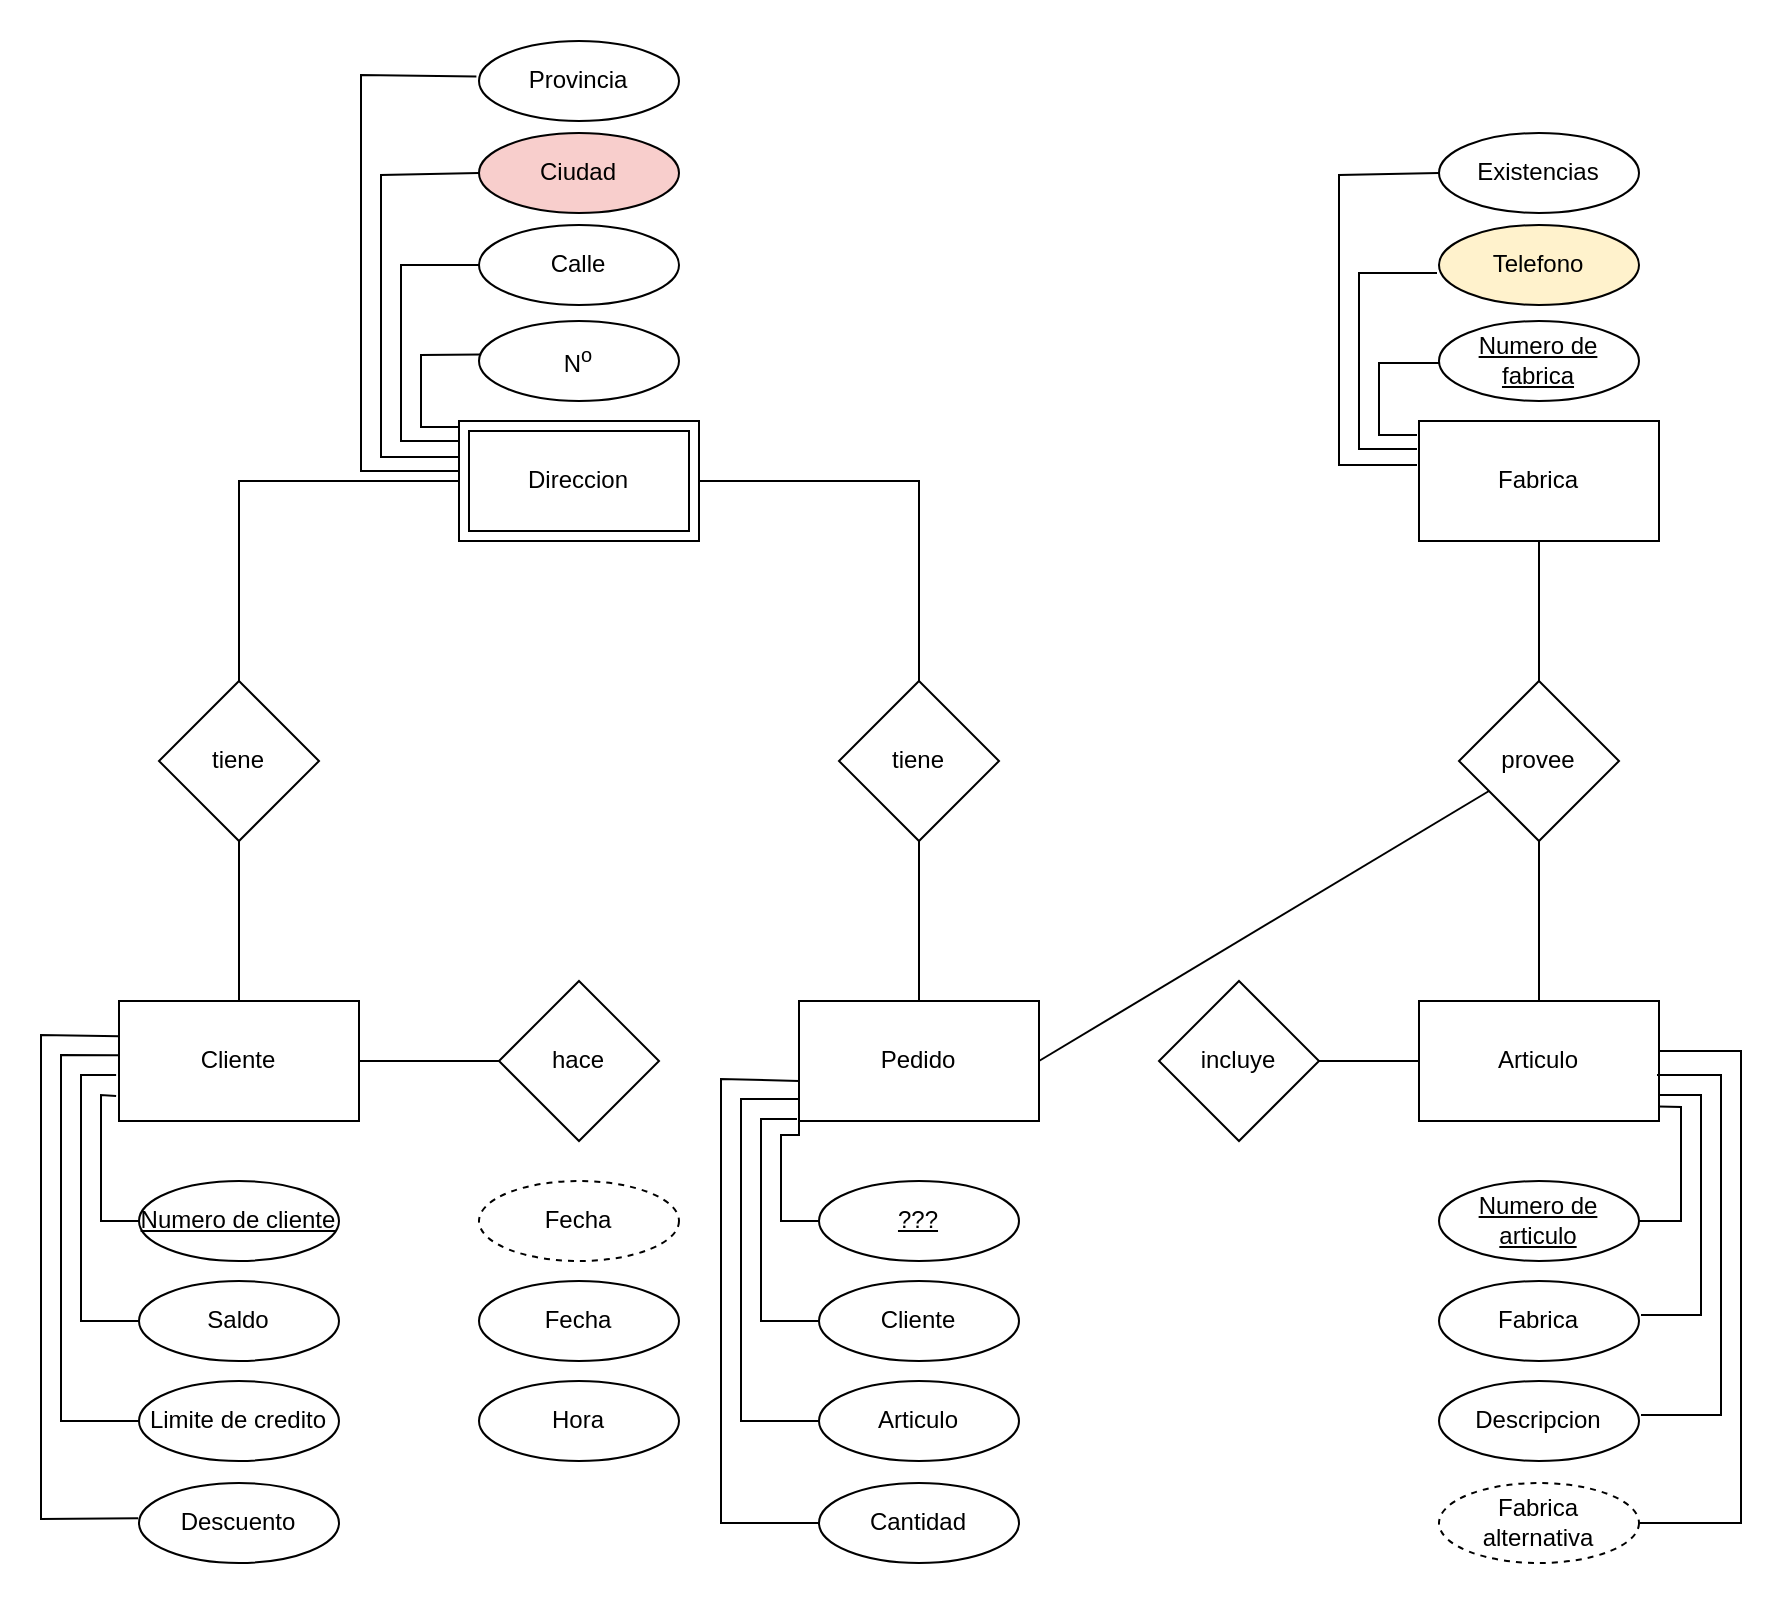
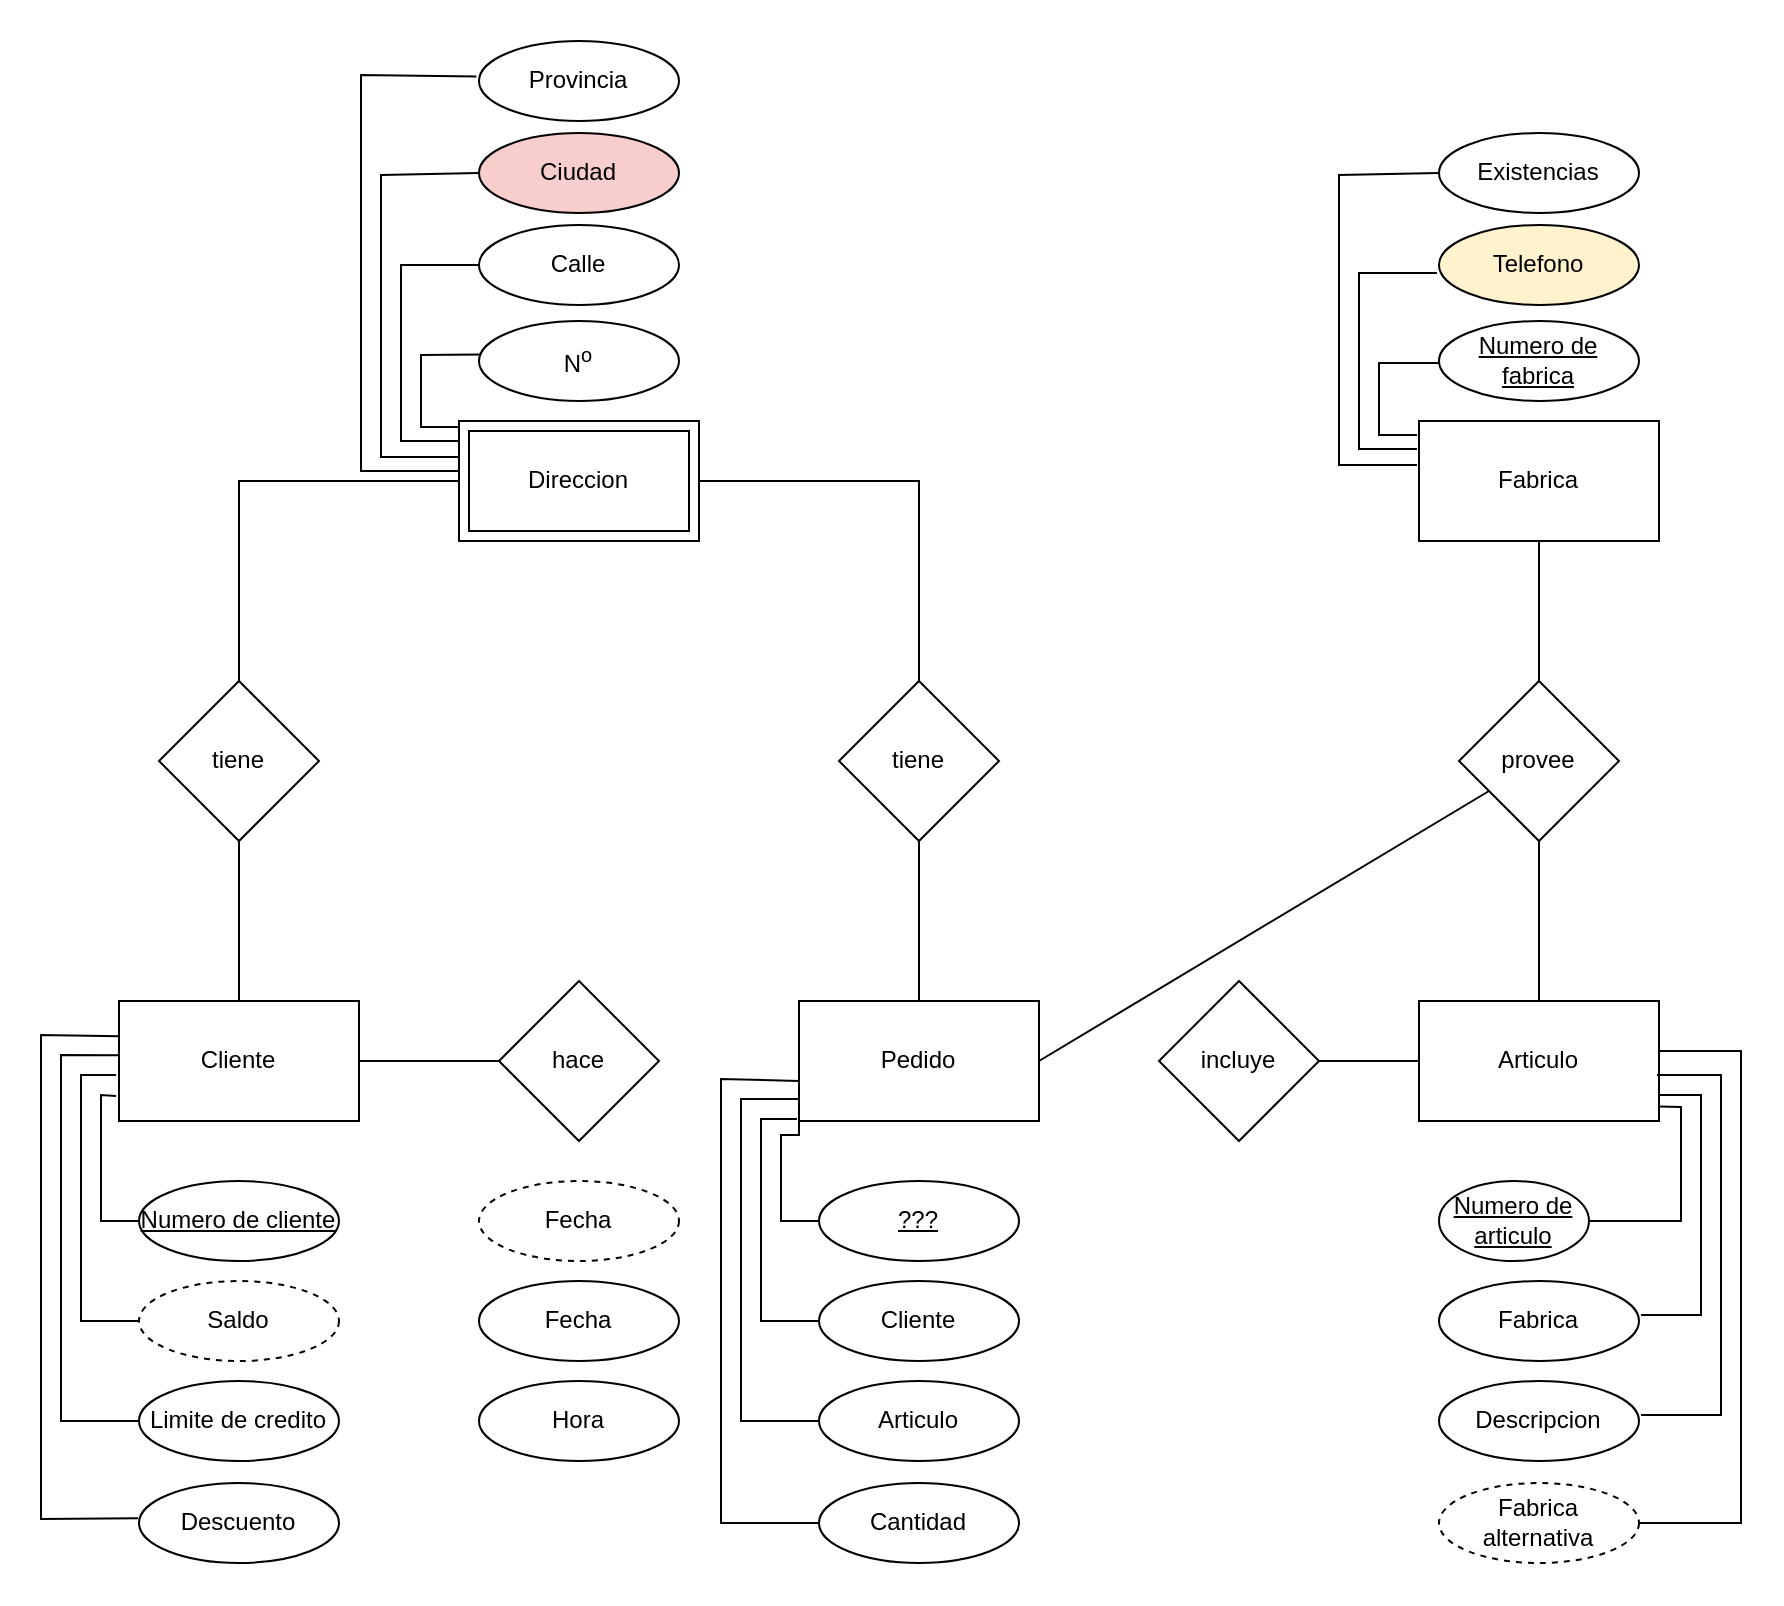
node "Numero de articulo": size 200x80 -> 150x80
node "Saldo": style solid -> dashed
